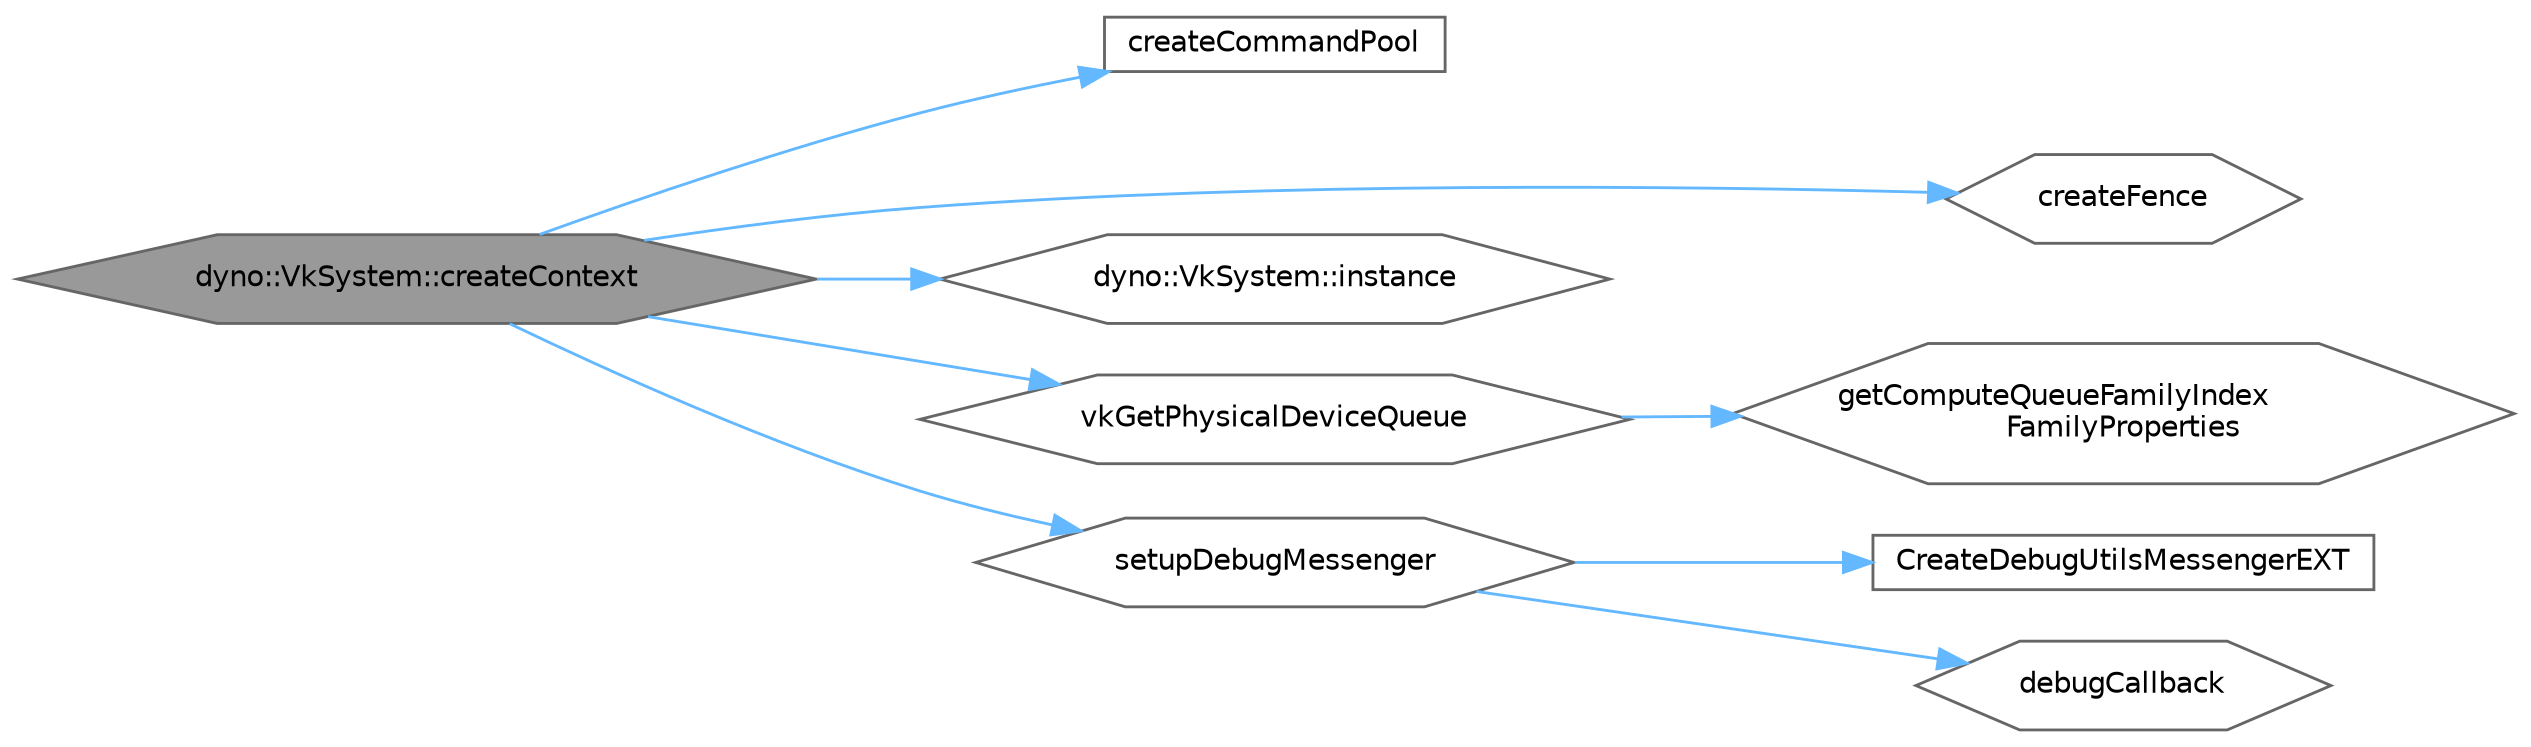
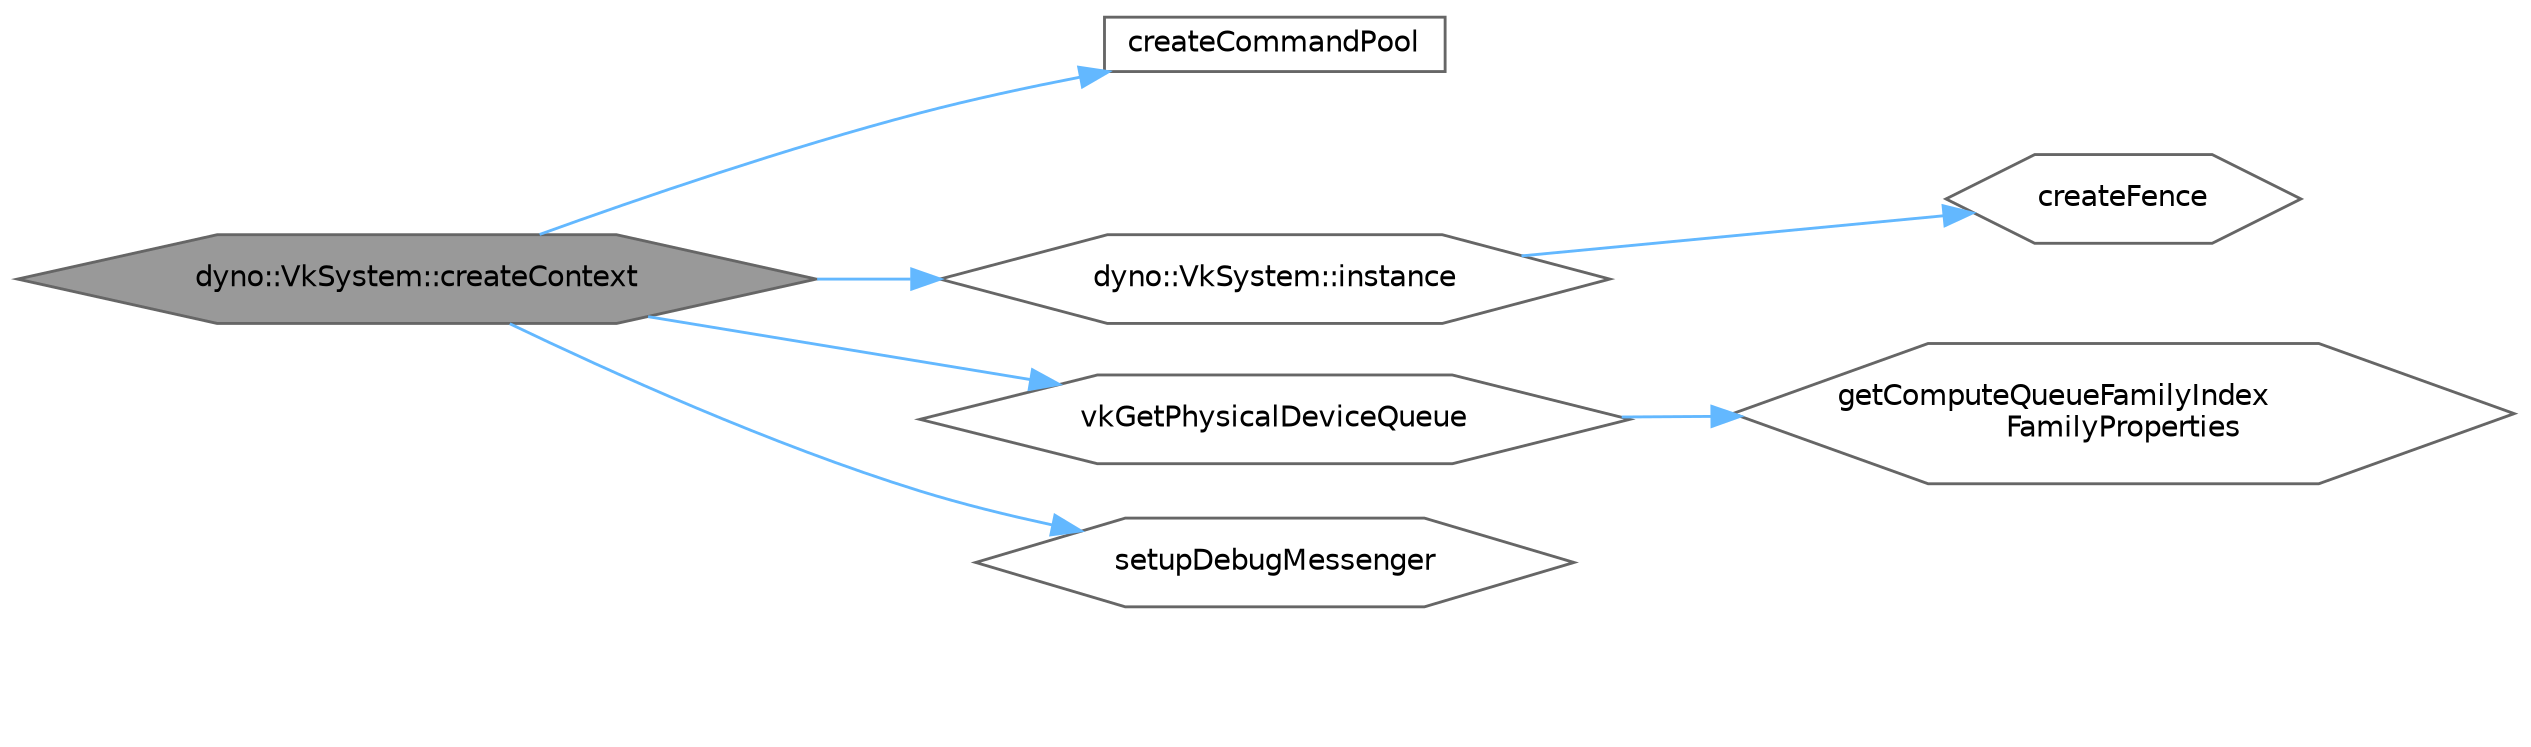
edge "dyno::VkSystem::createContext" -> "createFence": now "dyno::VkSystem::instance" -> "createFence"
node "CreateDebugUtilsMessengerEXT": removed
node "debugCallback": removed
